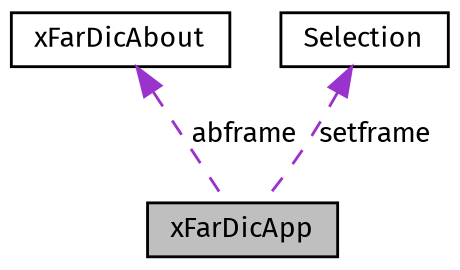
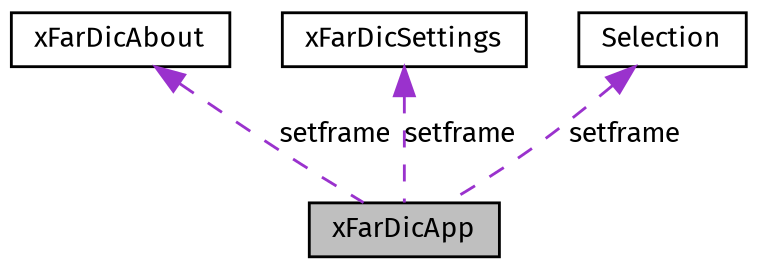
node "xFarDicSettings": added
edge "xFarDicApp" -> "xFarDicAbout": label "abframe" -> "setframe"
